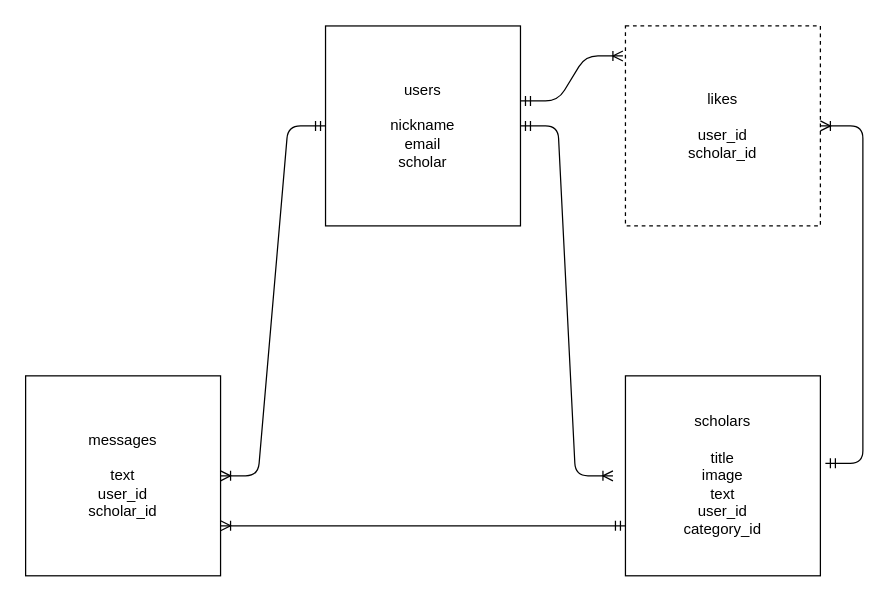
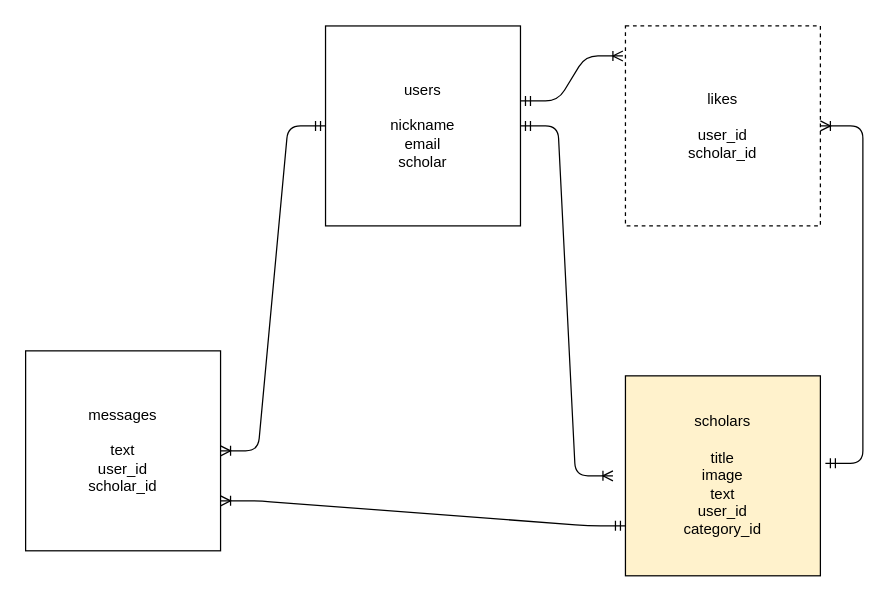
node "messages text user_id scholar_id": moved (123, 476) -> (123, 451)
node "scholars title image text user_id category_id": fillcolor #ffffff -> #fff2cc
